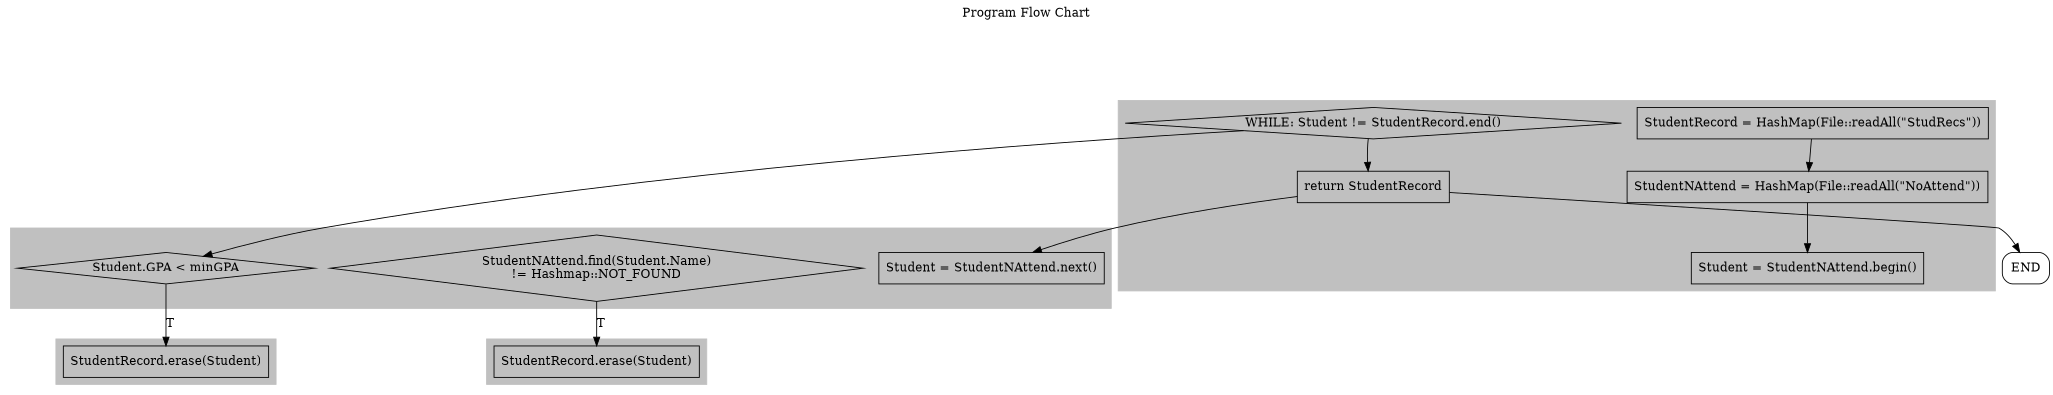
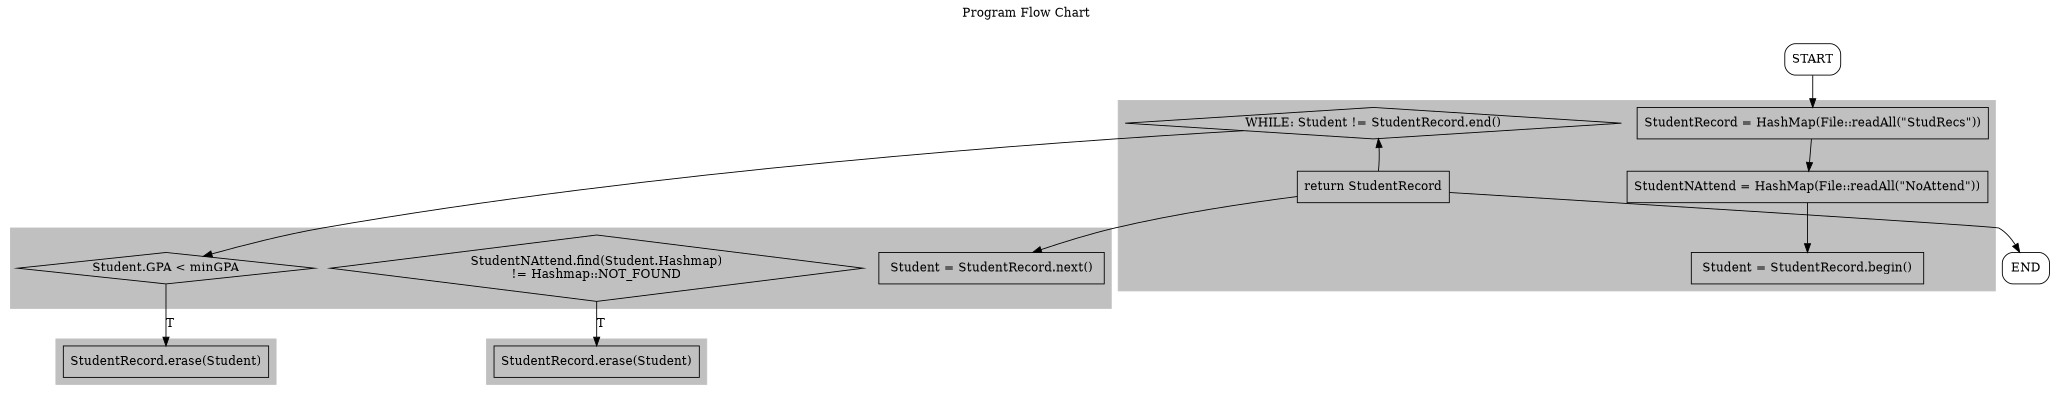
node "START": added
edge "WHILE: Student != StudentRecord.end()" -> "return StudentRecord": reversed
node "StudentNAttend.find(Student.Name) != Hashmap::NOT_FOUND": label "StudentNAttend.find(Student.Name) != Hashmap::NOT_FOUND" -> "StudentNAttend.find(Student.Hashmap) != Hashmap::NOT_FOUND"
node "Student = StudentNAttend.next()": label "Student = StudentNAttend.next()" -> "Student = StudentRecord.next()"
node "Student = StudentNAttend.begin()": label "Student = StudentNAttend.begin()" -> "Student = StudentRecord.begin()"
